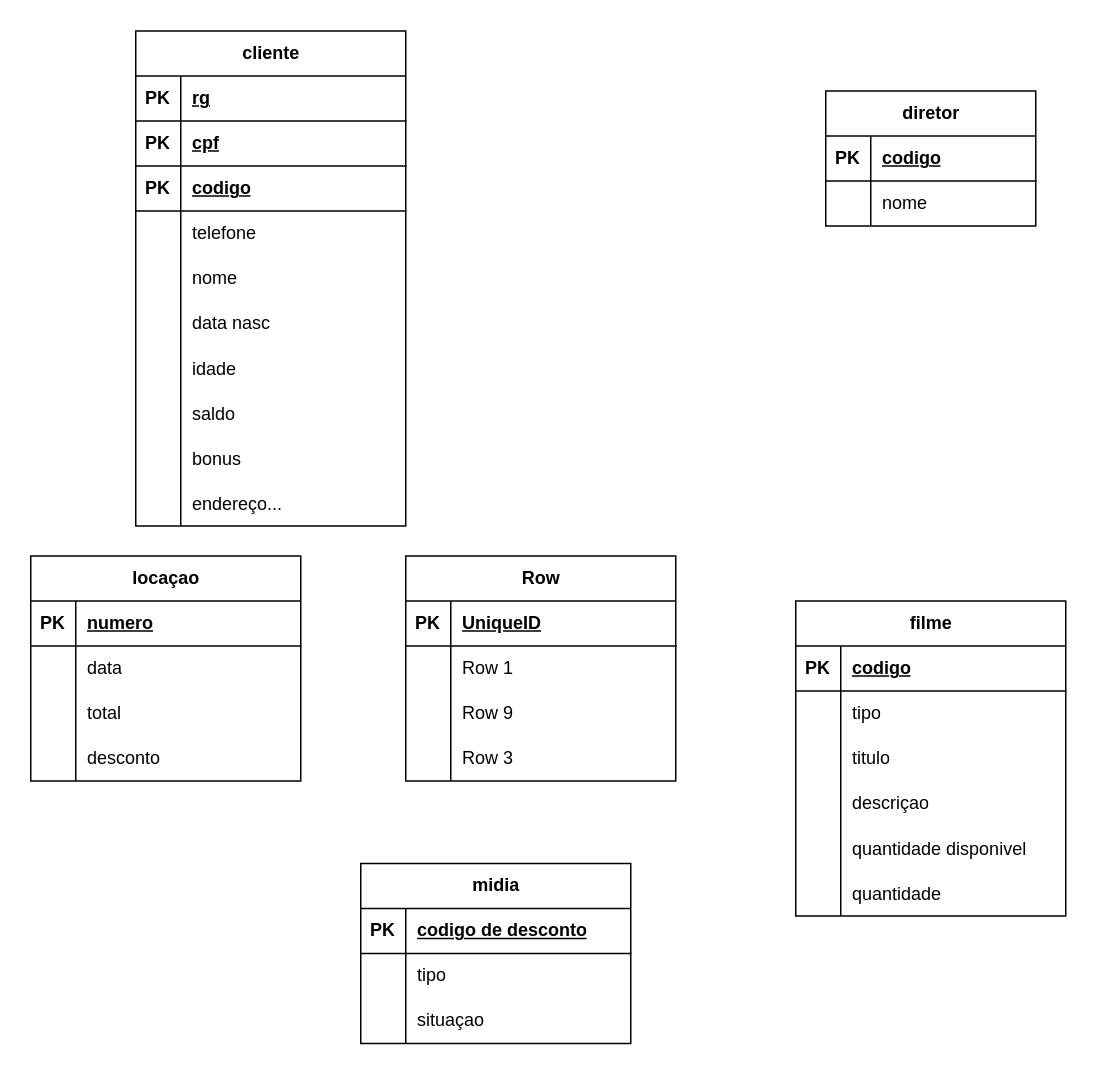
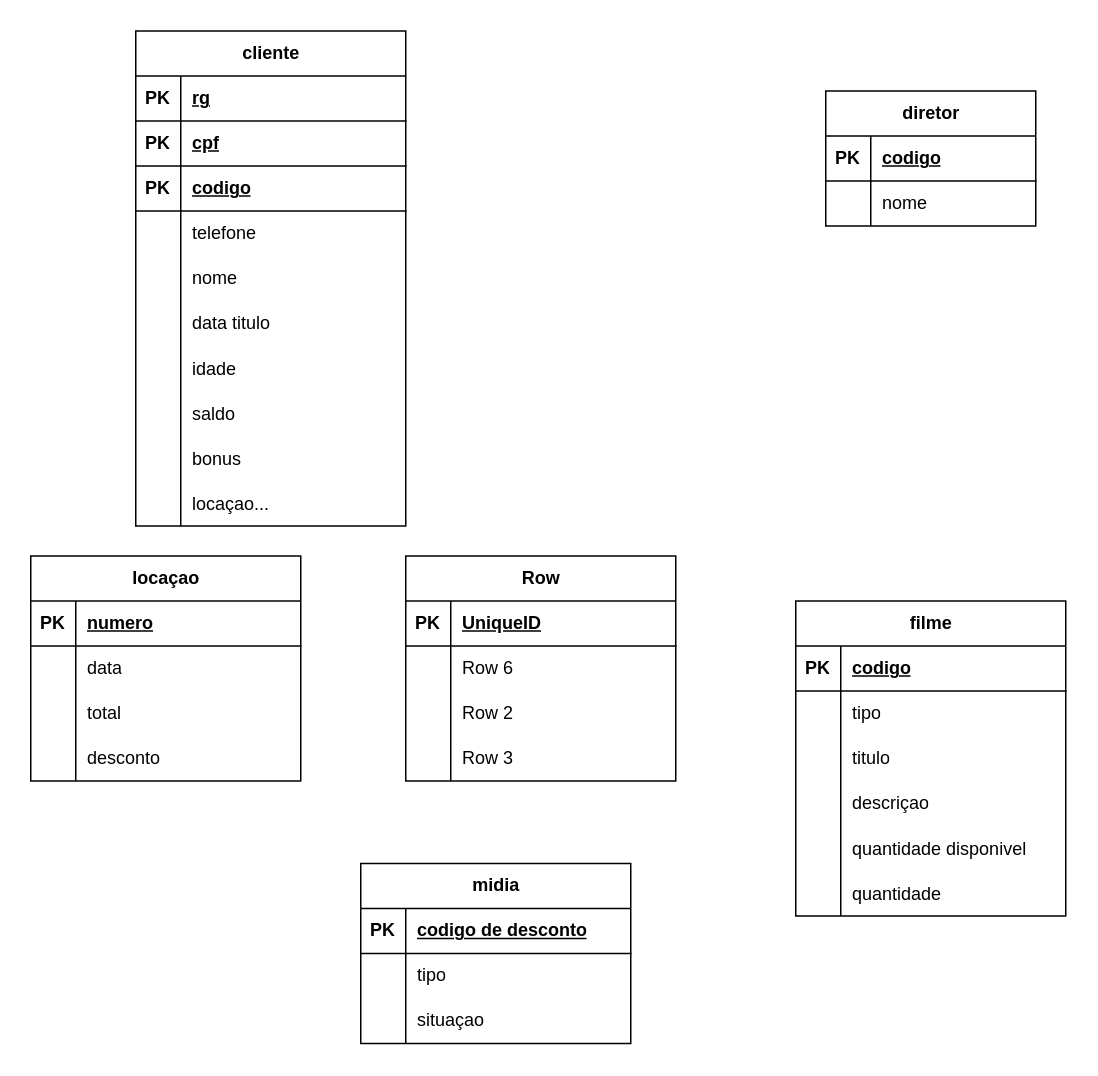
node "data nasc": label "data nasc" -> "data titulo"
node "endereço...": label "endereço..." -> "locaçao..."
node "Row 1": label "Row 1" -> "Row 6"
node "Row 9": label "Row 9" -> "Row 2"
